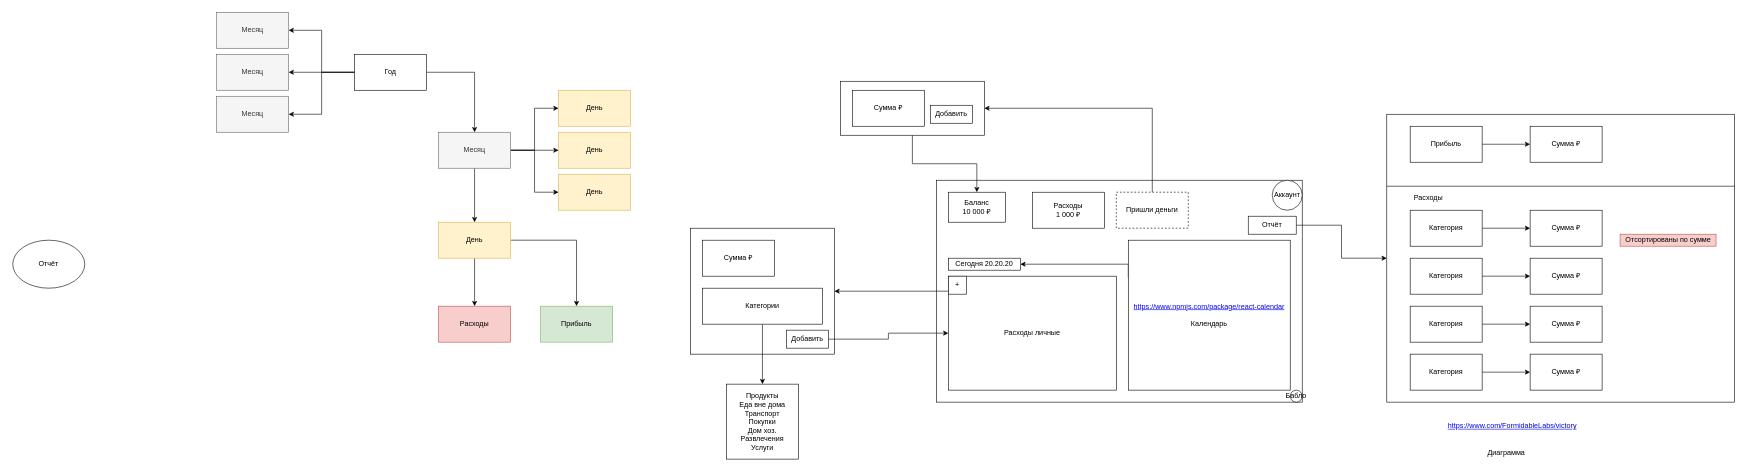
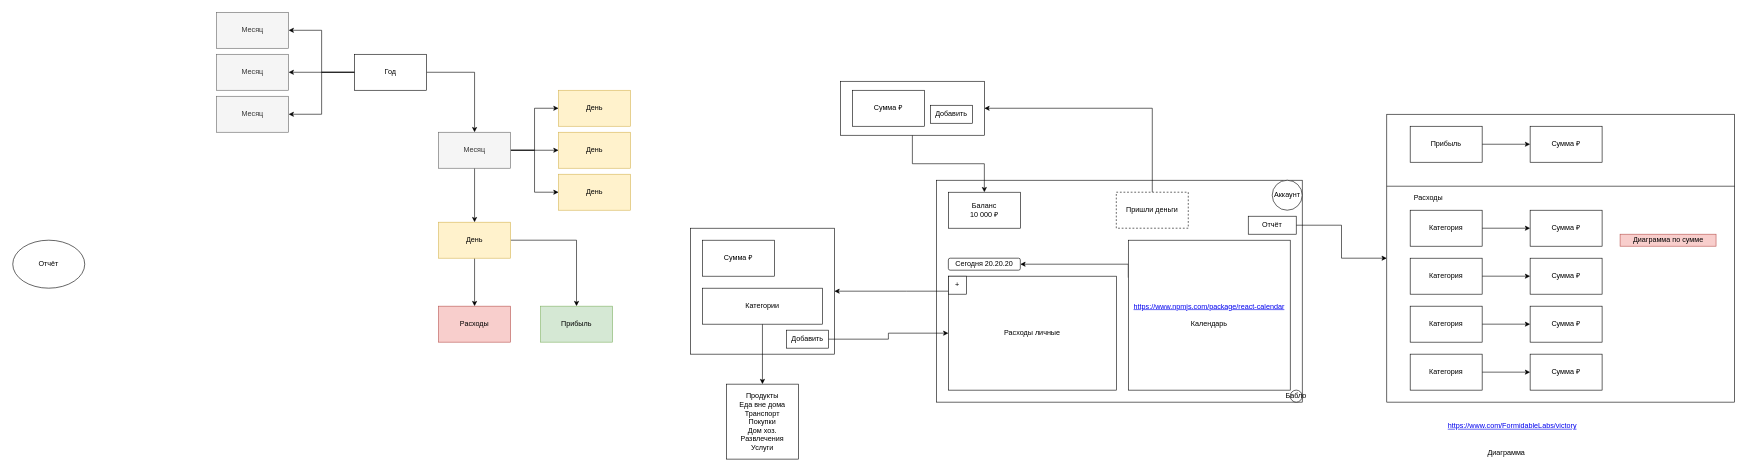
node "Баланс 10 000 ₽": size 57x30 -> 72x36
node "Расходы 1 000 ₽": removed
node "Отсортированы по сумме": label "Отсортированы по сумме" -> "Диаграмма по сумме"
node "Сегодня 20.20.20": shape rectangle -> rounded rectangle
